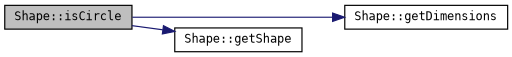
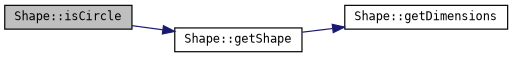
edge "Shape::isCircle" -> "Shape::getDimensions": now "Shape::getShape" -> "Shape::getDimensions"
